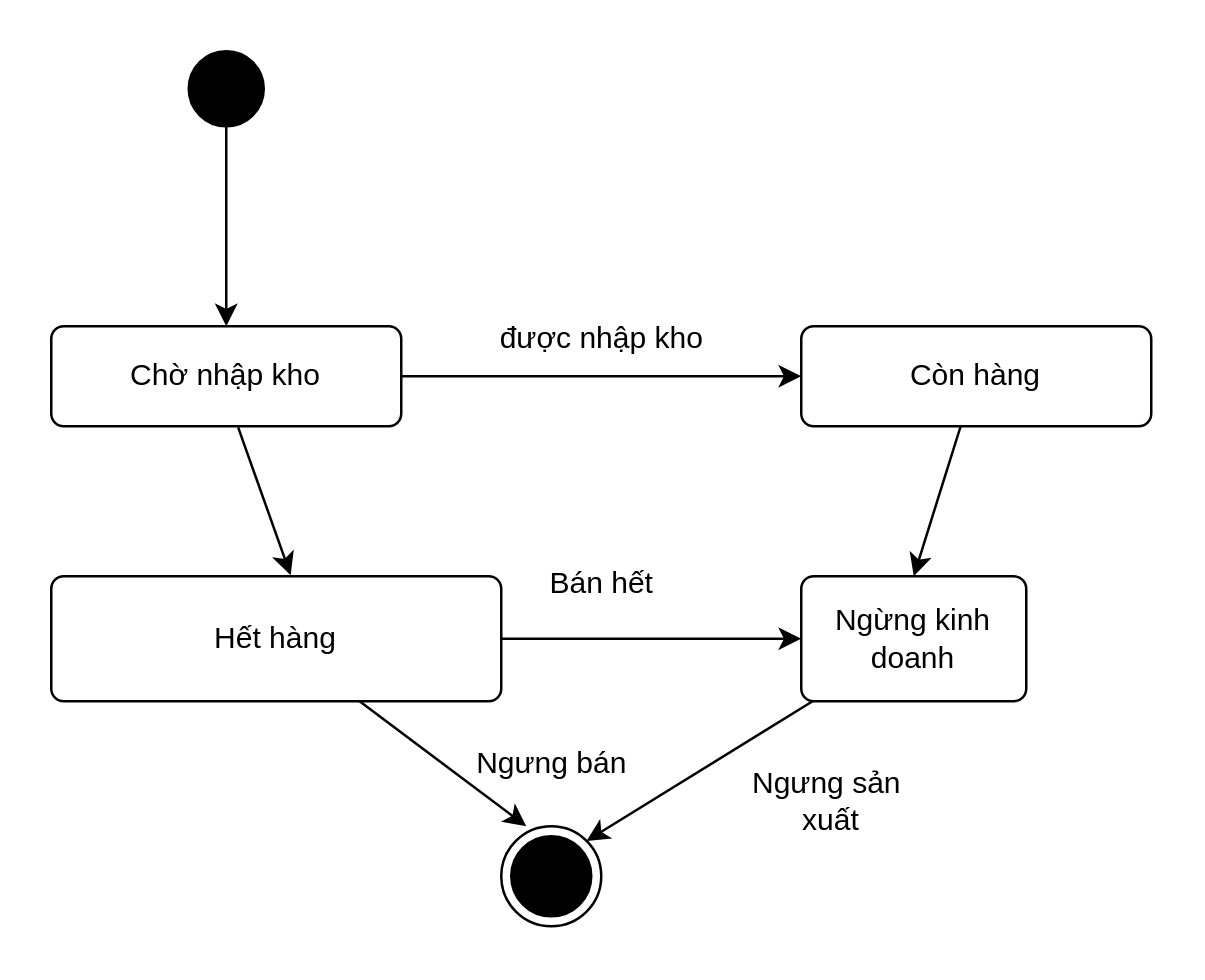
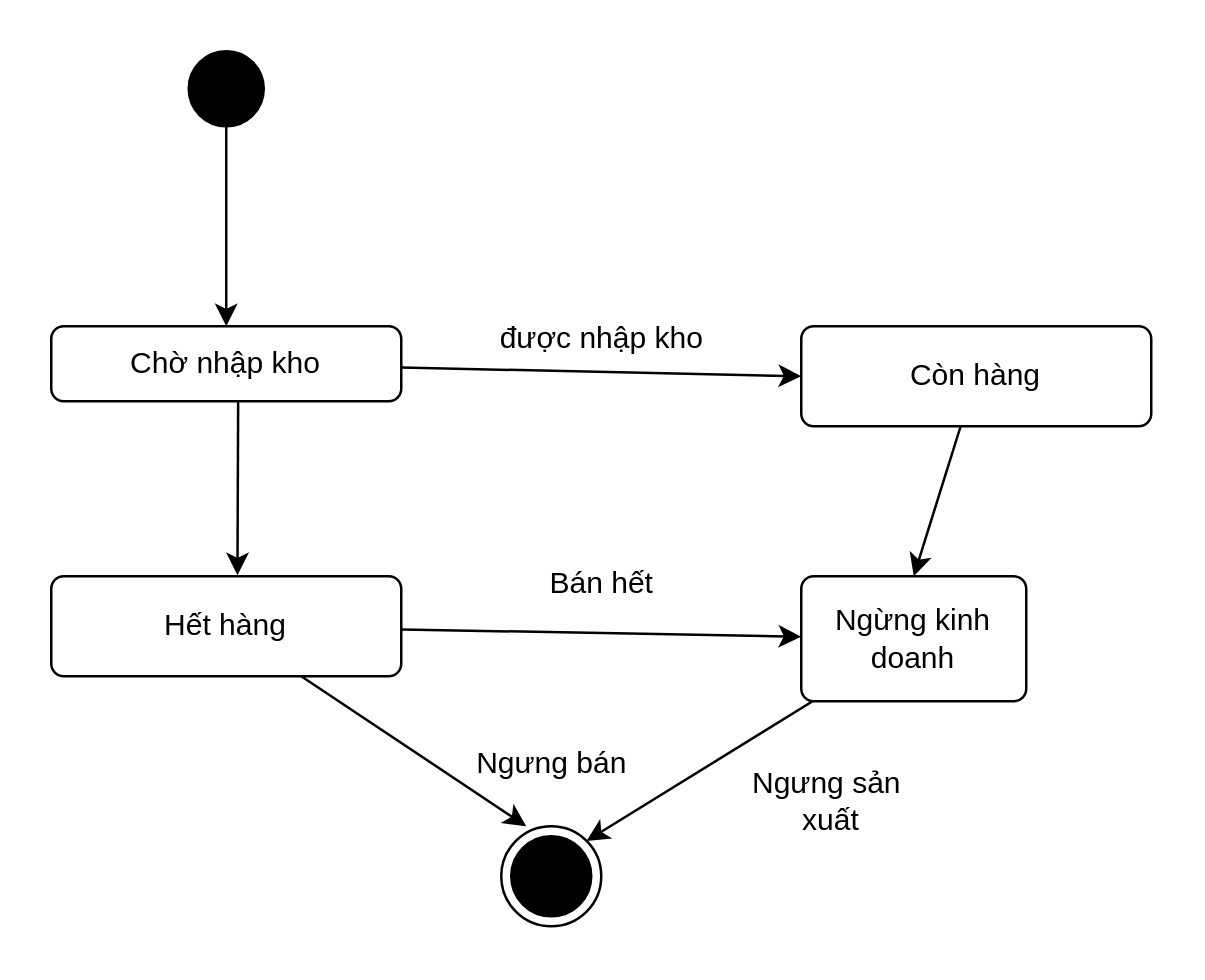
node "Chờ nhập kho": size 350x100 -> 350x75
node "Hết hàng": size 450x125 -> 350x100
